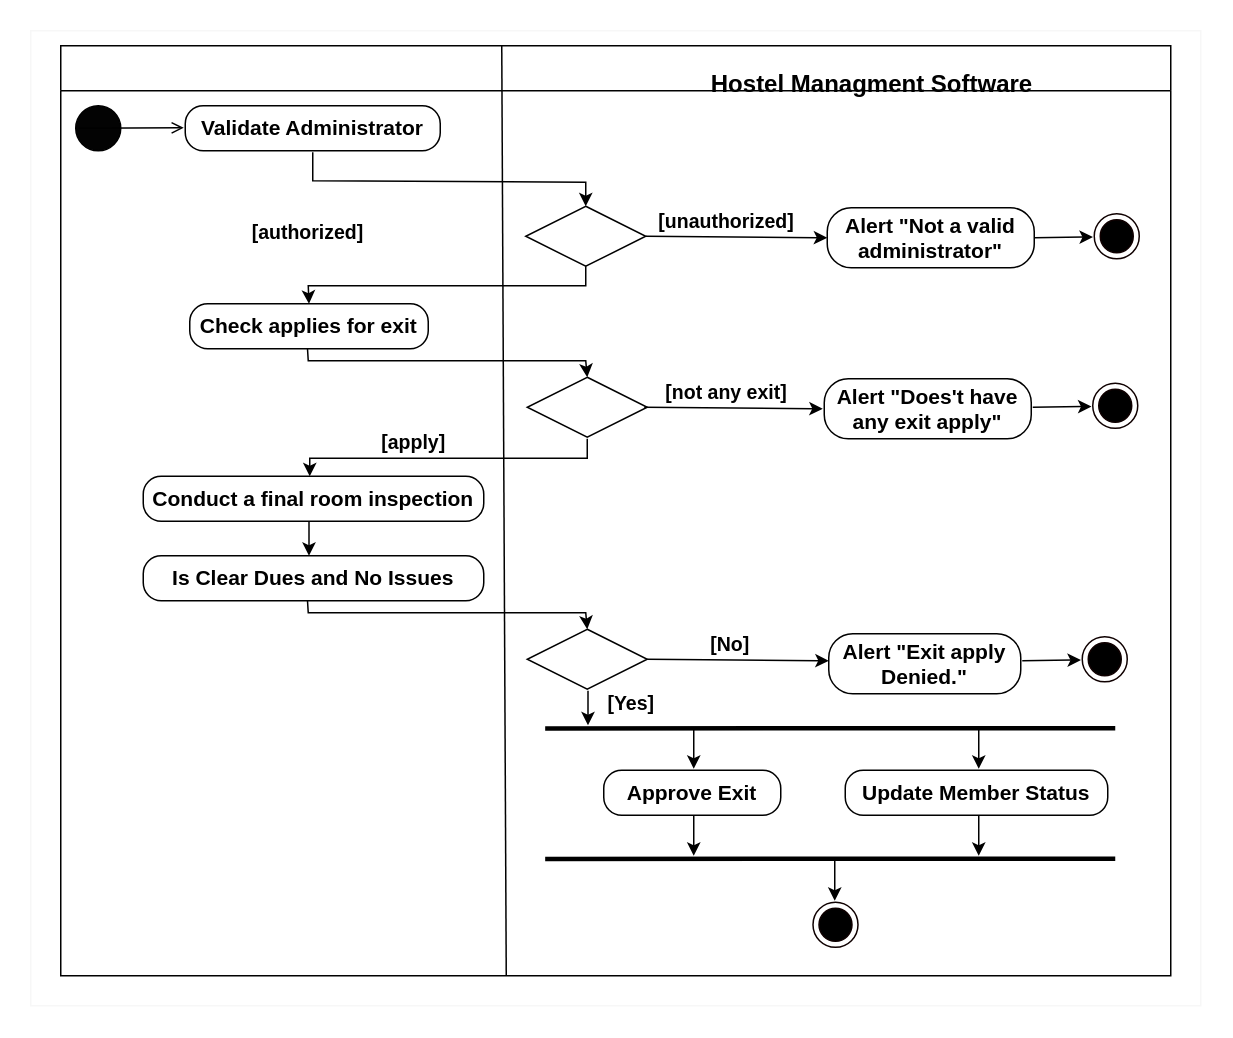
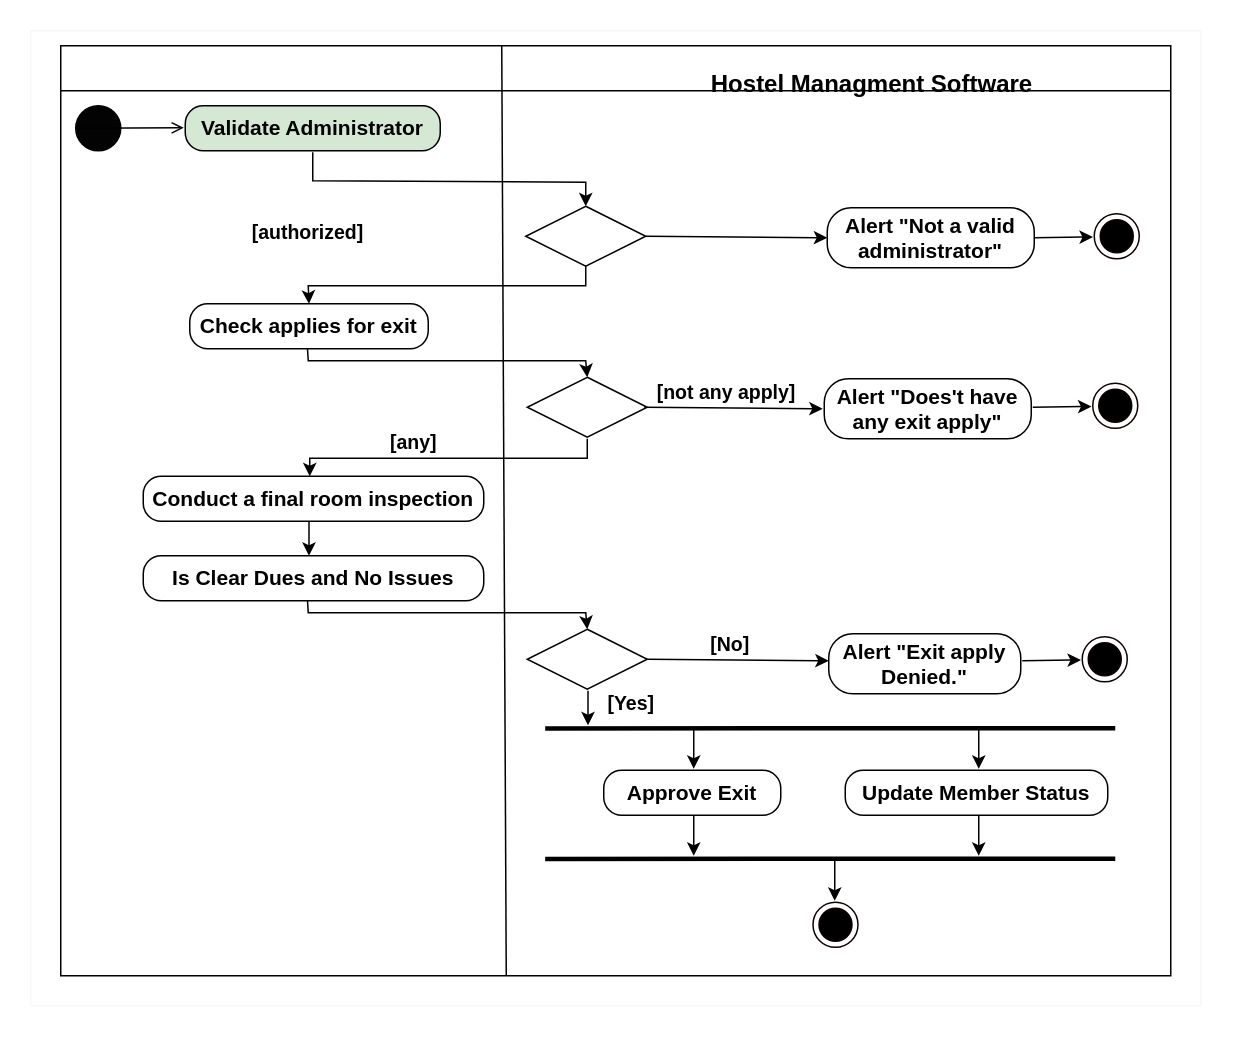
node "Validate Administrator": fillcolor #ffffff -> #d5e8d4
node "[unauthorized]": removed
node "[not any exit]": label "[not any exit]" -> "[not any apply]"
node "[apply]": label "[apply]" -> "[any]"
